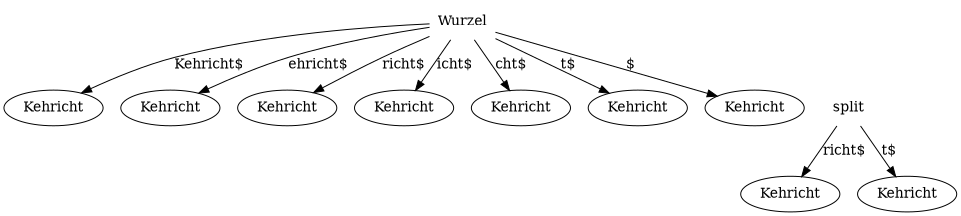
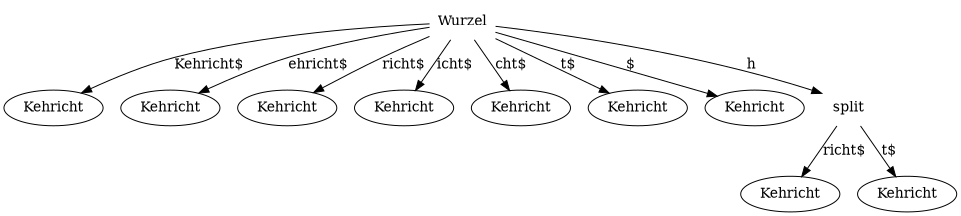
edge "Wurzel" -> "split": added, label "h"
